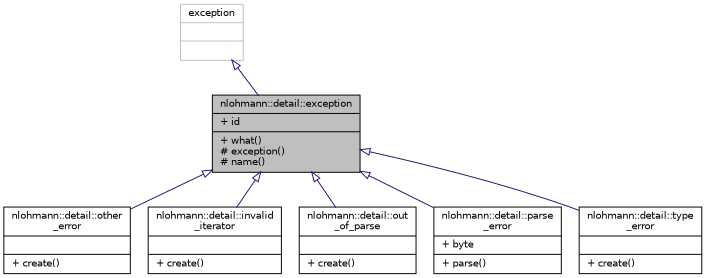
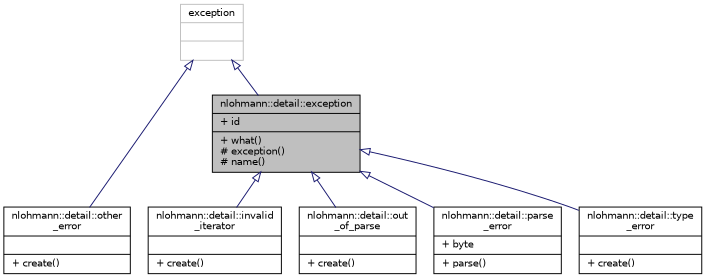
edge "nlohmann::detail::other" -> "nlohmann::detail::exception": now "nlohmann::detail::other" -> "exception"
